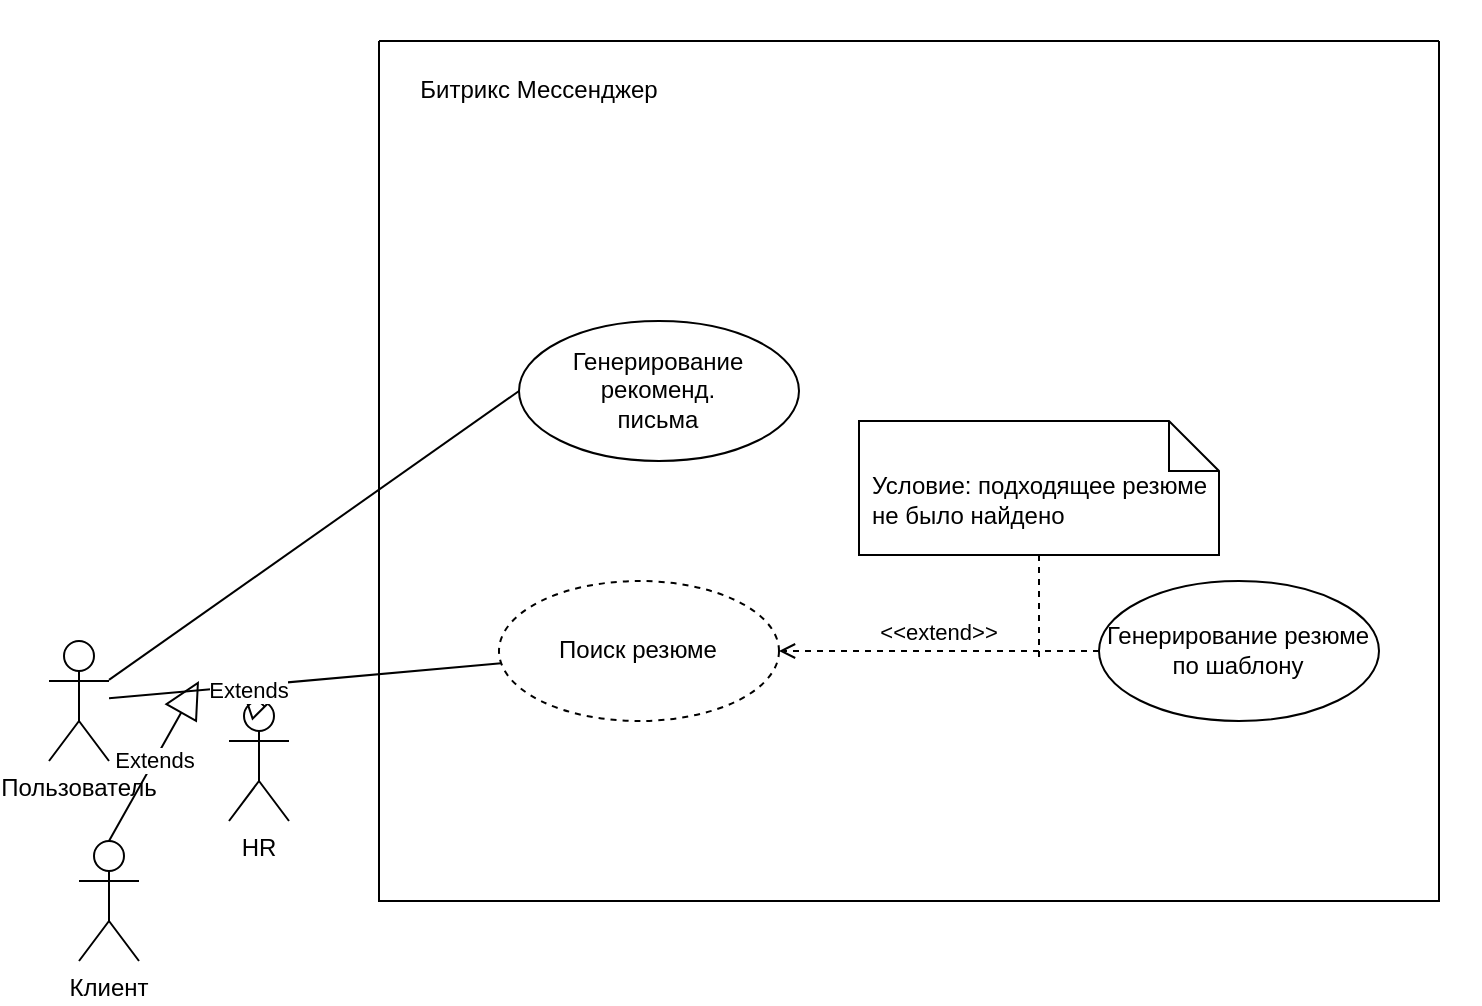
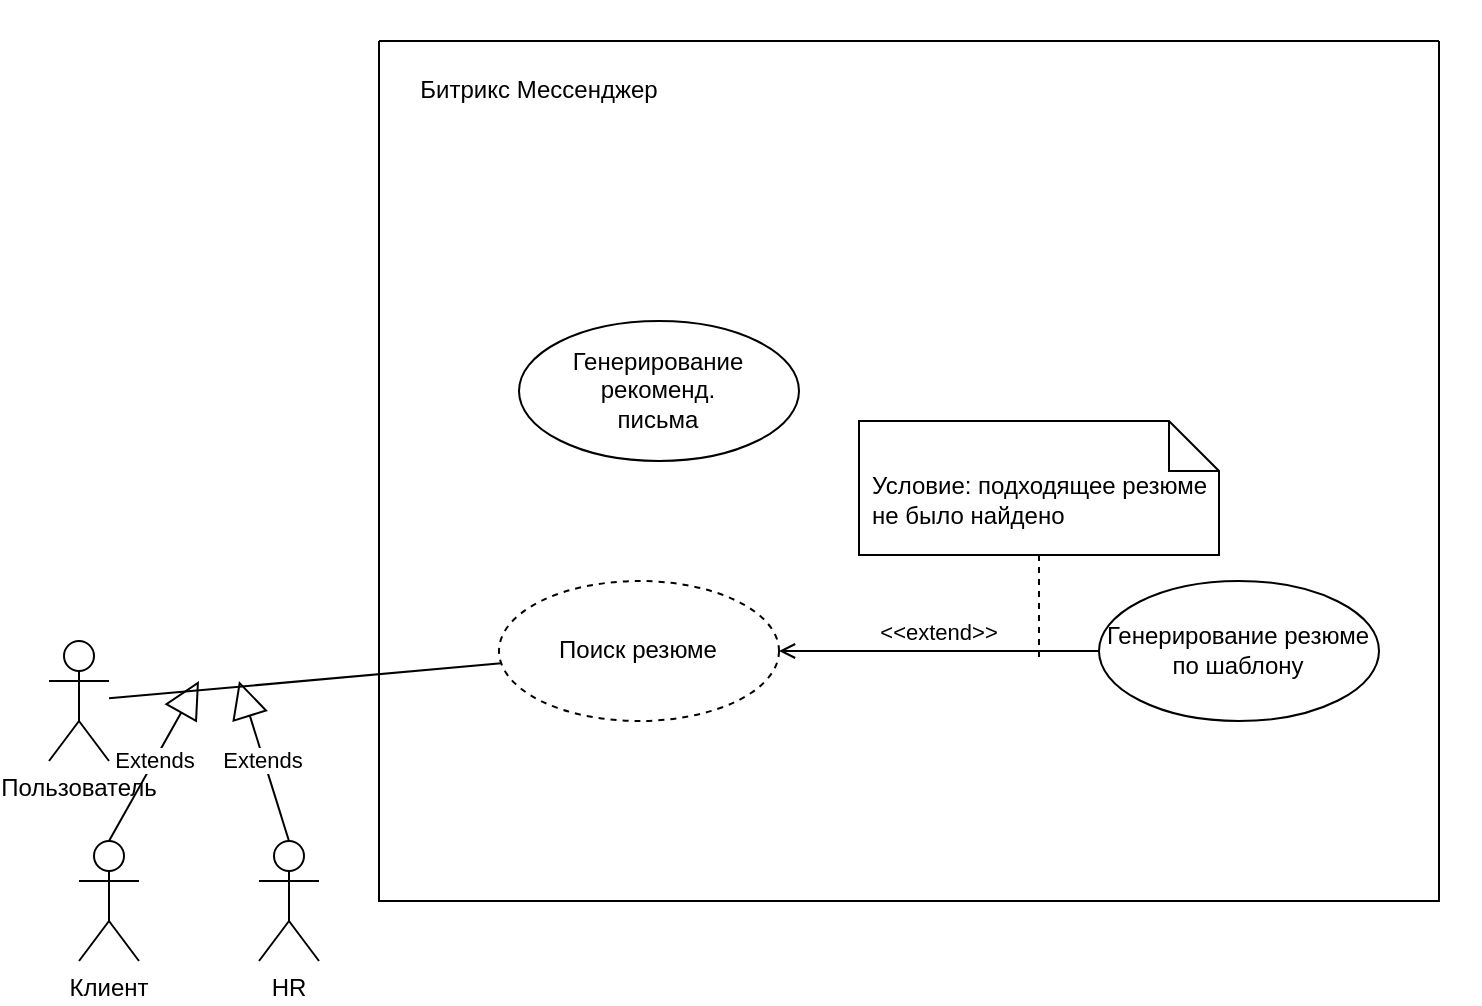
edge "Генерирование рекоменд. письма" -- "Пользователь": removed
edge "Генерирование резюме по шаблону" -> "Поиск резюме": style dashed -> solid
node "HR": moved (259, 761) -> (289, 901)
